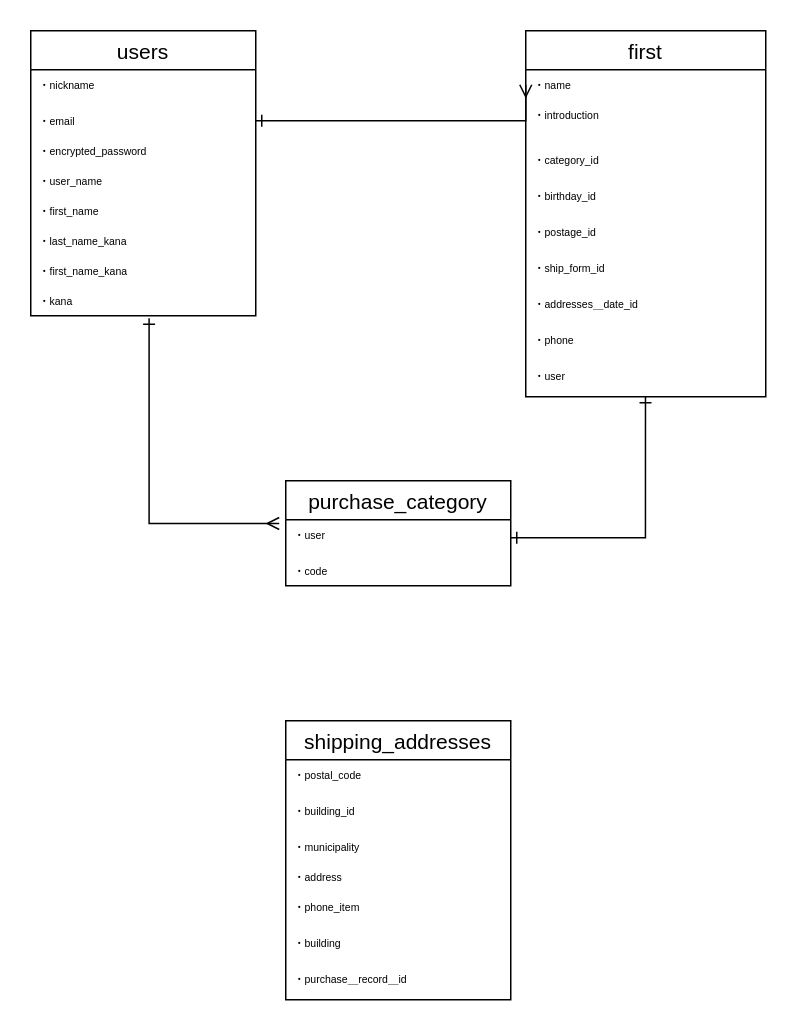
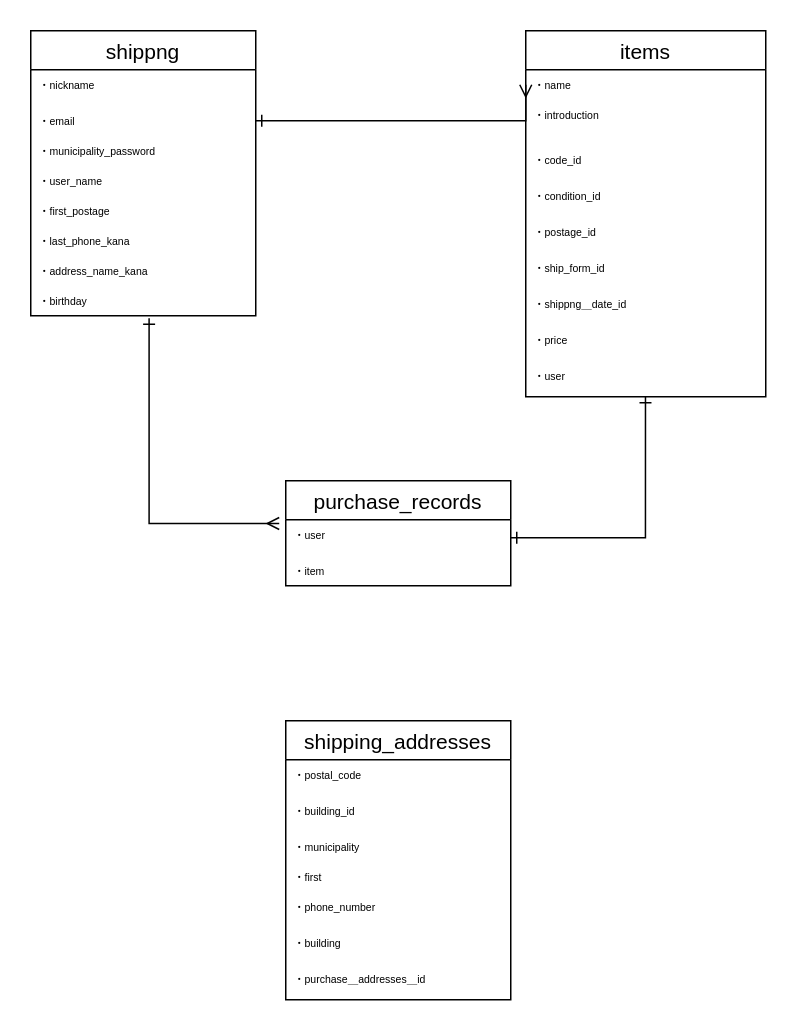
node "users": label "users" -> "shippng"
node "first": label "first" -> "items"
node "・encrypted_password": label "・encrypted_password" -> "・municipality_password"
node "・category_id": label "・category_id" -> "・code_id"
node "・birthday_id": label "・birthday_id" -> "・condition_id"
node "・first_name": label "・first_name" -> "・first_postage"
node "・last_name_kana": label "・last_name_kana" -> "・last_phone_kana"
node "・first_name_kana": label "・first_name_kana" -> "・address_name_kana"
node "・kana": label "・kana" -> "・birthday"
node "・addresses＿date_id": label "・addresses＿date_id" -> "・shippng＿date_id"
node "・phone": label "・phone" -> "・price"
node "purchase_category": label "purchase_category" -> "purchase_records"
node "・code": label "・code" -> "・item"
node "・address": label "・address" -> "・first"
node "・phone_item": label "・phone_item" -> "・phone_number"
node "・purchase＿record＿id": label "・purchase＿record＿id" -> "・purchase＿addresses＿id"
